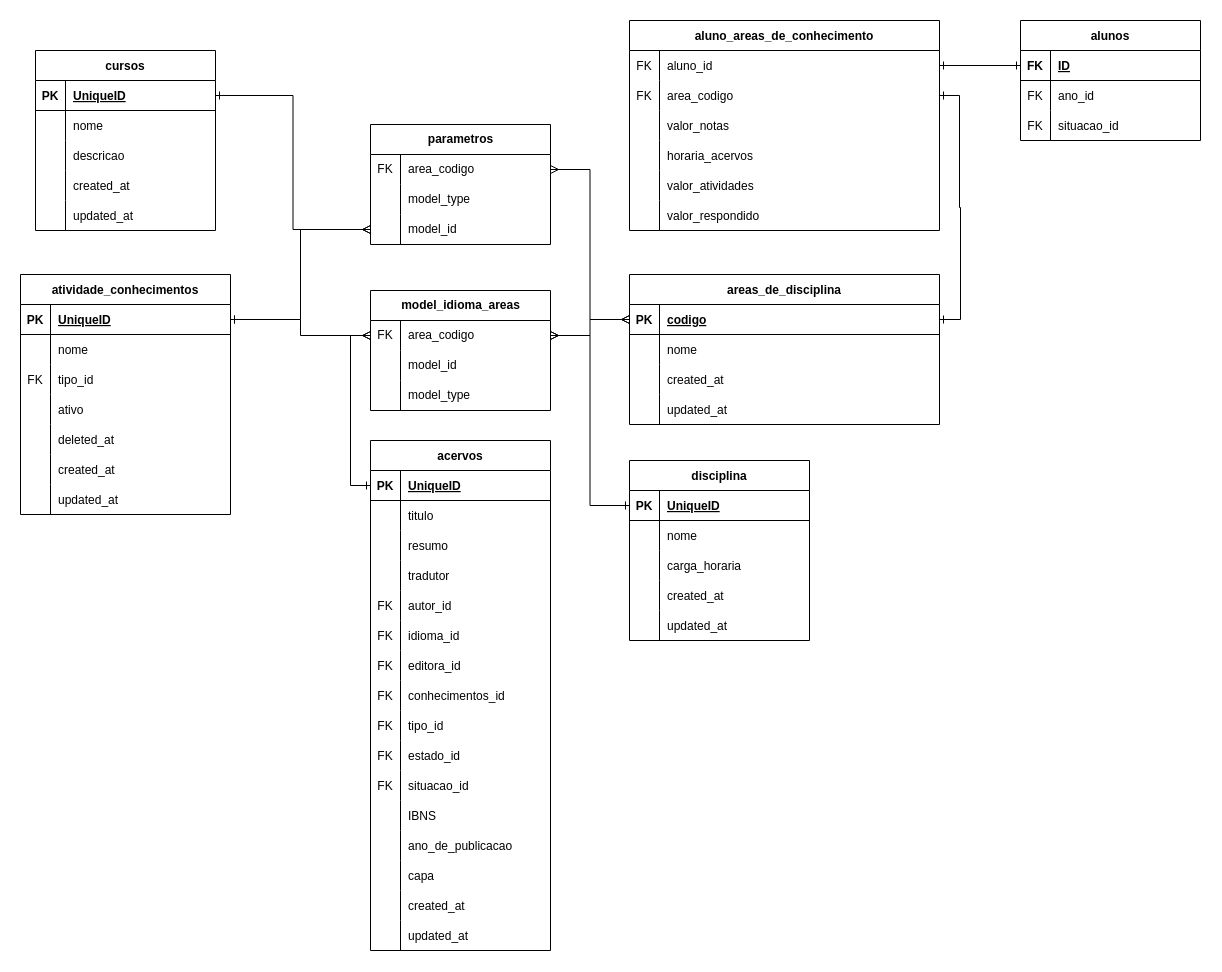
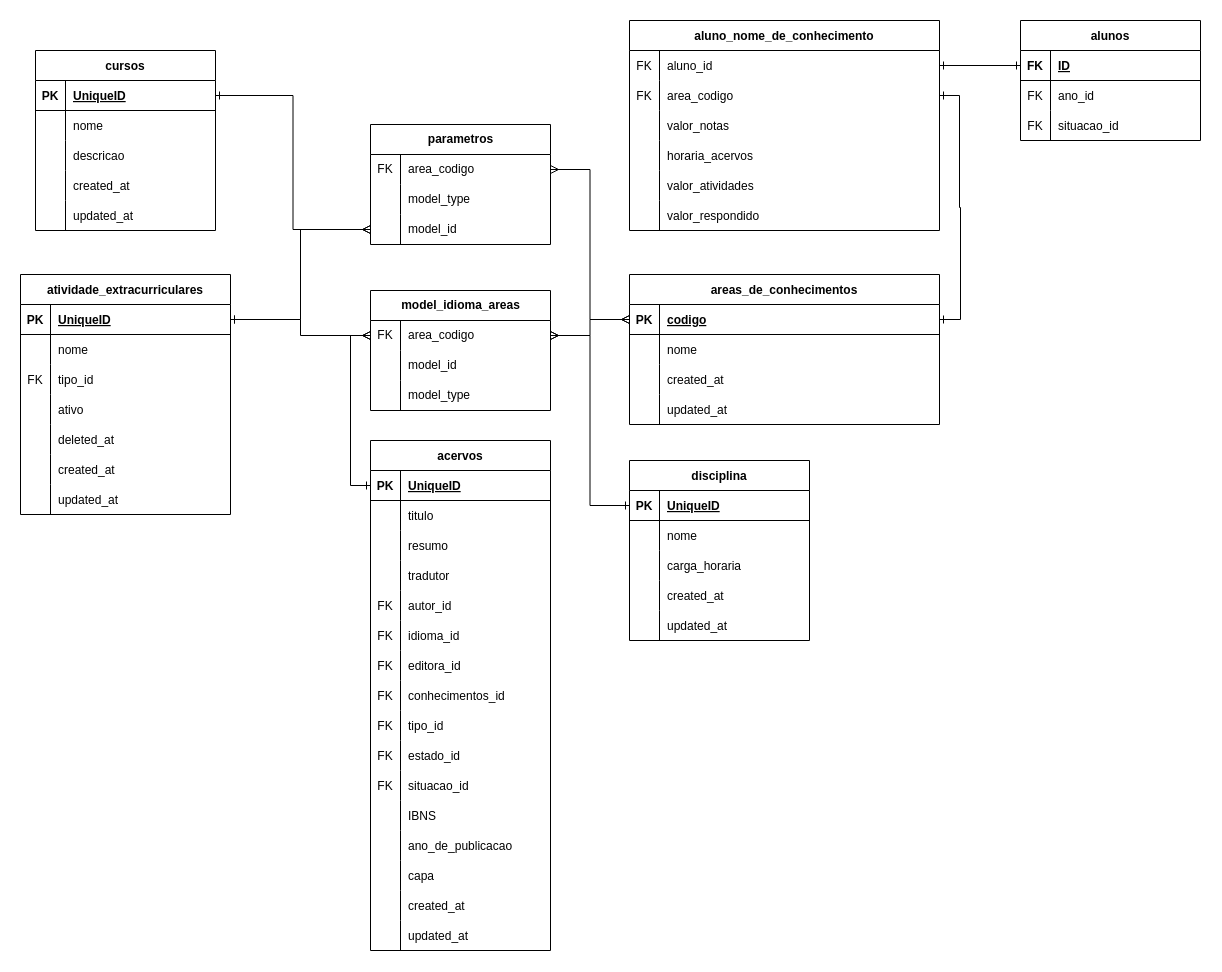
node "aluno_areas_de_conhecimento": label "aluno_areas_de_conhecimento" -> "aluno_nome_de_conhecimento"
node "atividade_conhecimentos": label "atividade_conhecimentos" -> "atividade_extracurriculares"
node "areas_de_disciplina": label "areas_de_disciplina" -> "areas_de_conhecimentos"
